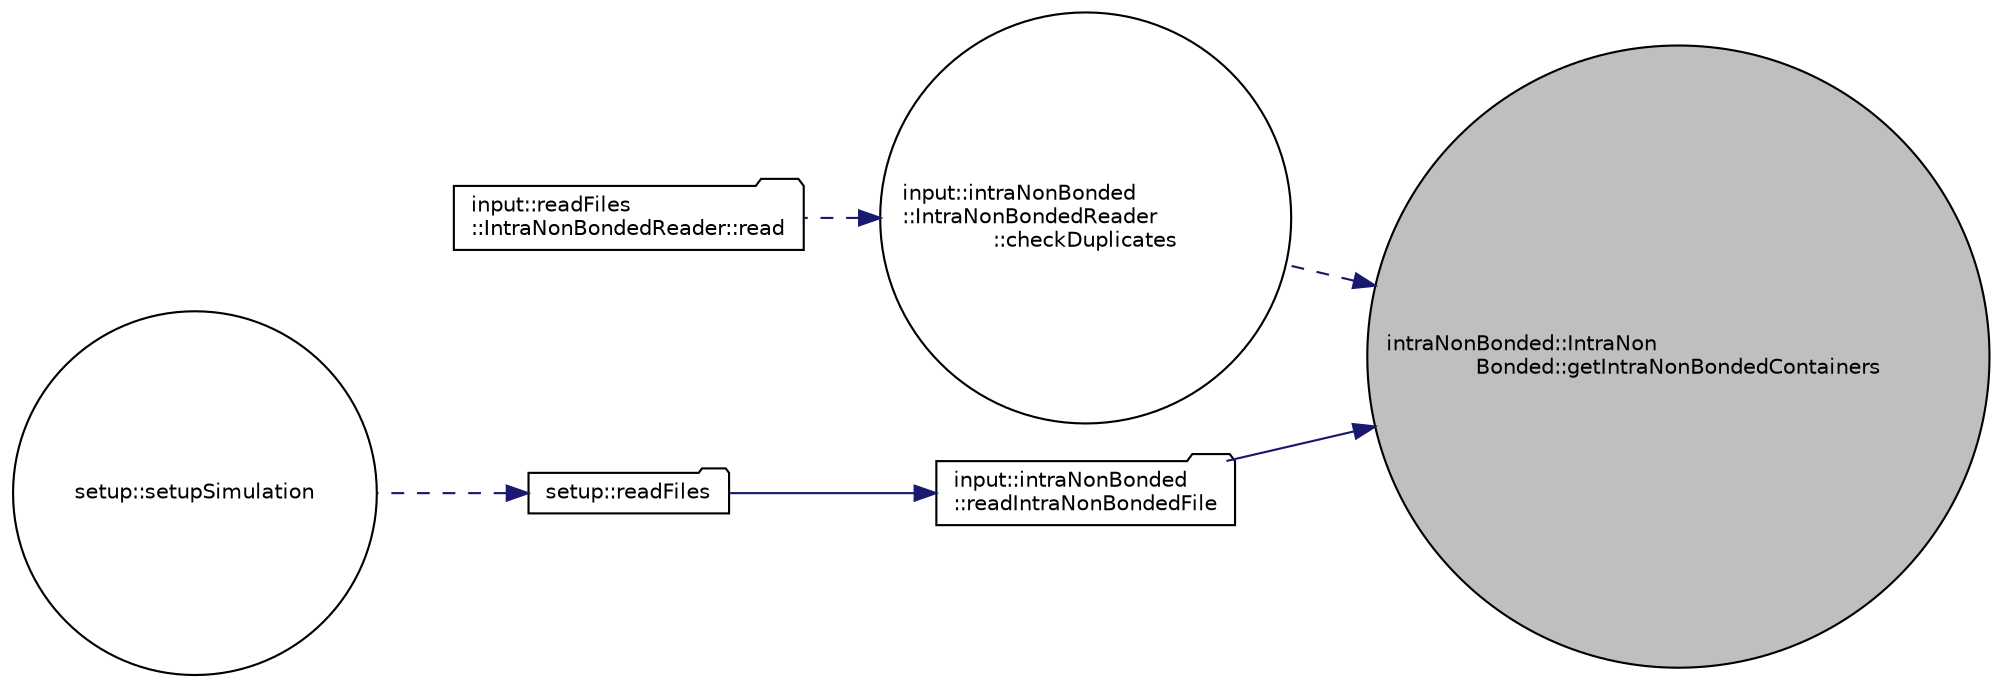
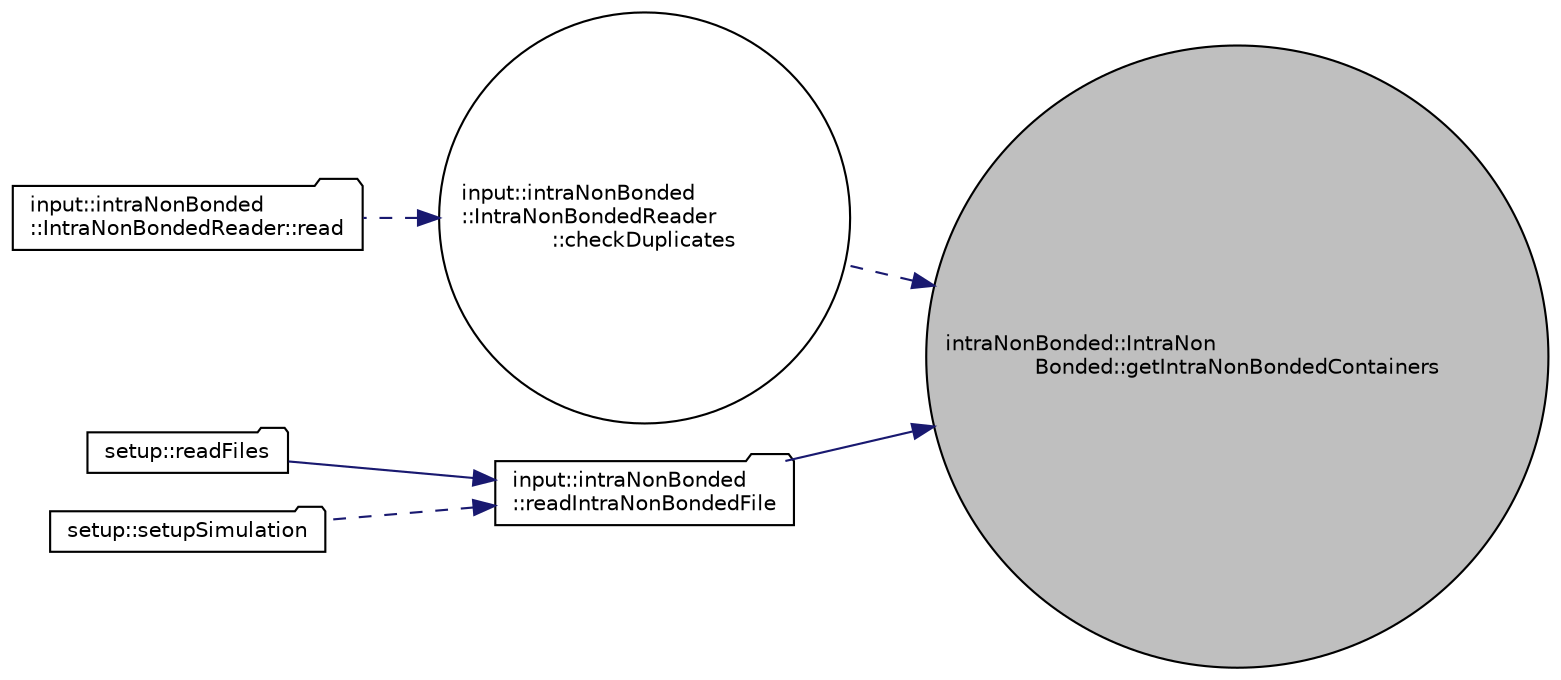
node "input::readFiles ::IntraNonBondedReader::read": label "input::readFiles ::IntraNonBondedReader::read" -> "input::intraNonBonded ::IntraNonBondedReader::read"
node "setup::setupSimulation": shape circle -> folder
edge "setup::setupSimulation" -> "setup::readFiles": now "setup::setupSimulation" -> "input::intraNonBonded ::readIntraNonBondedFile"
